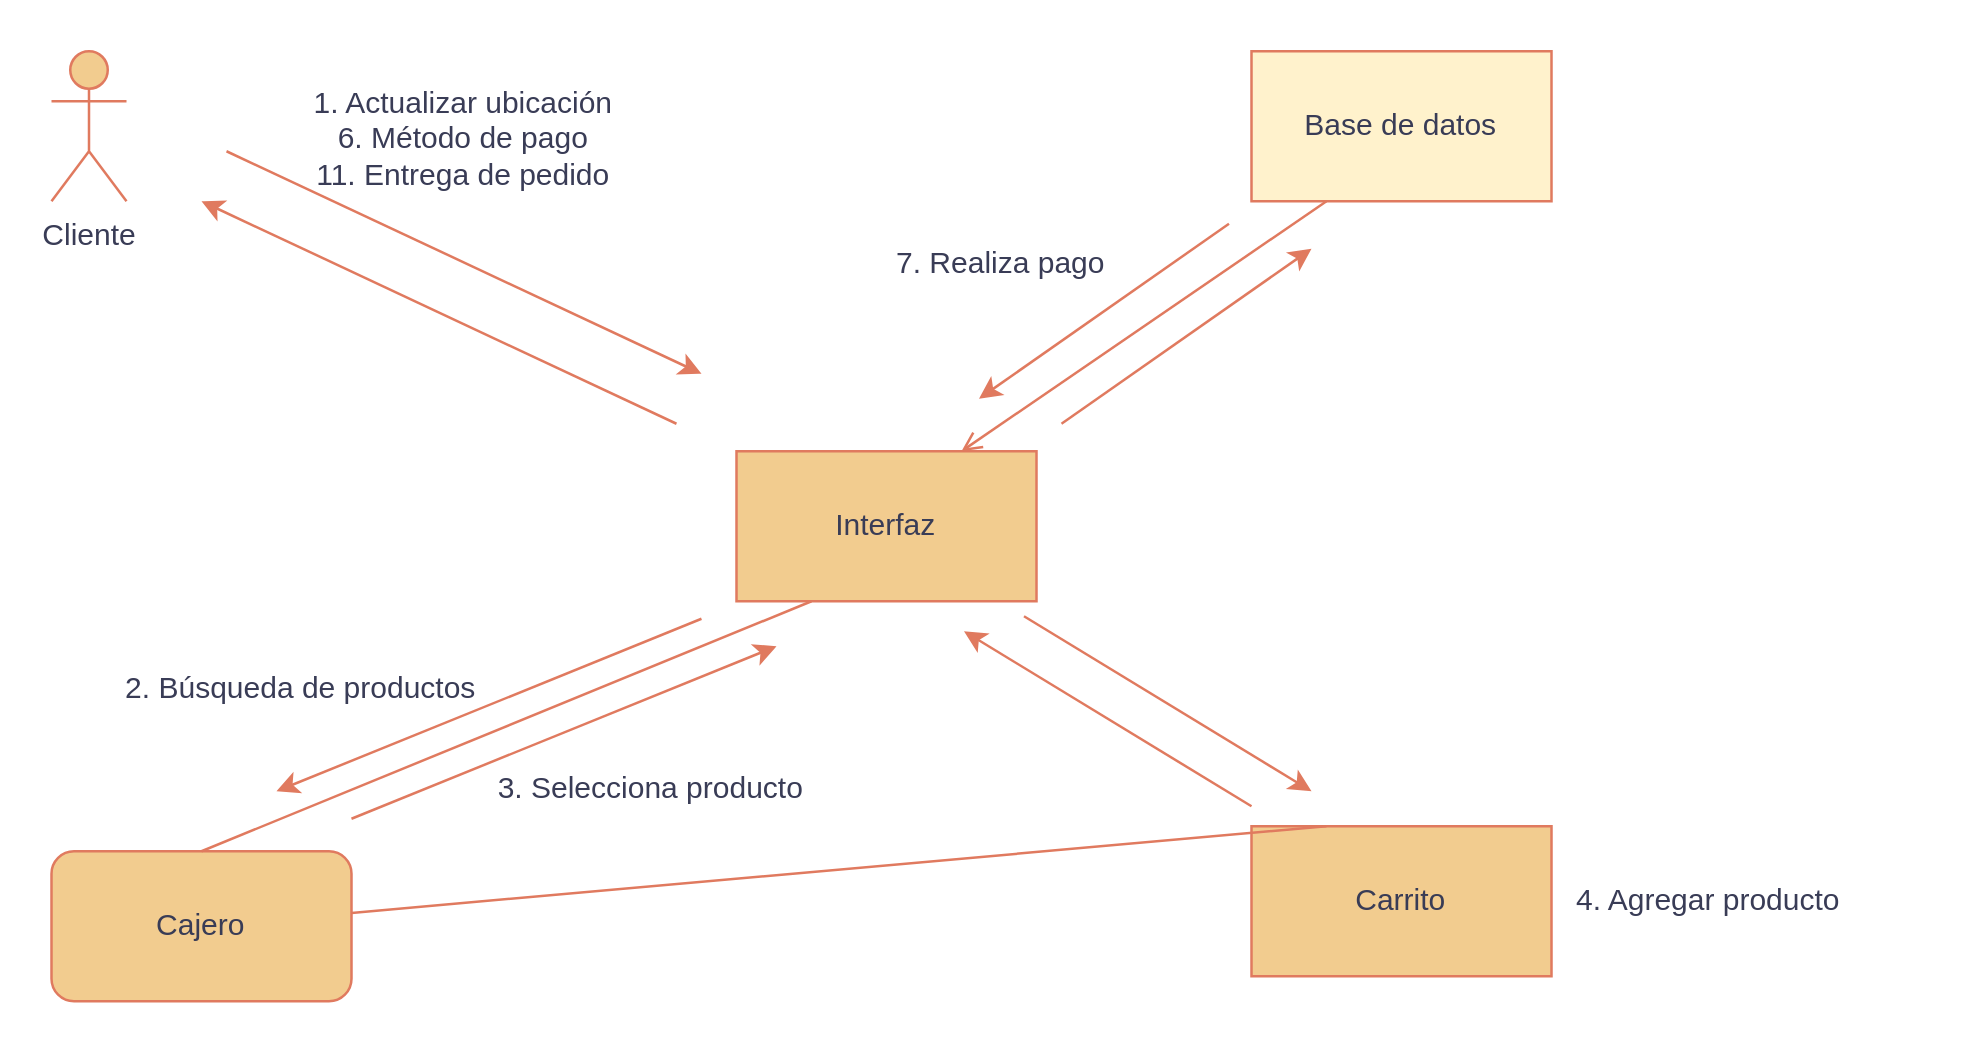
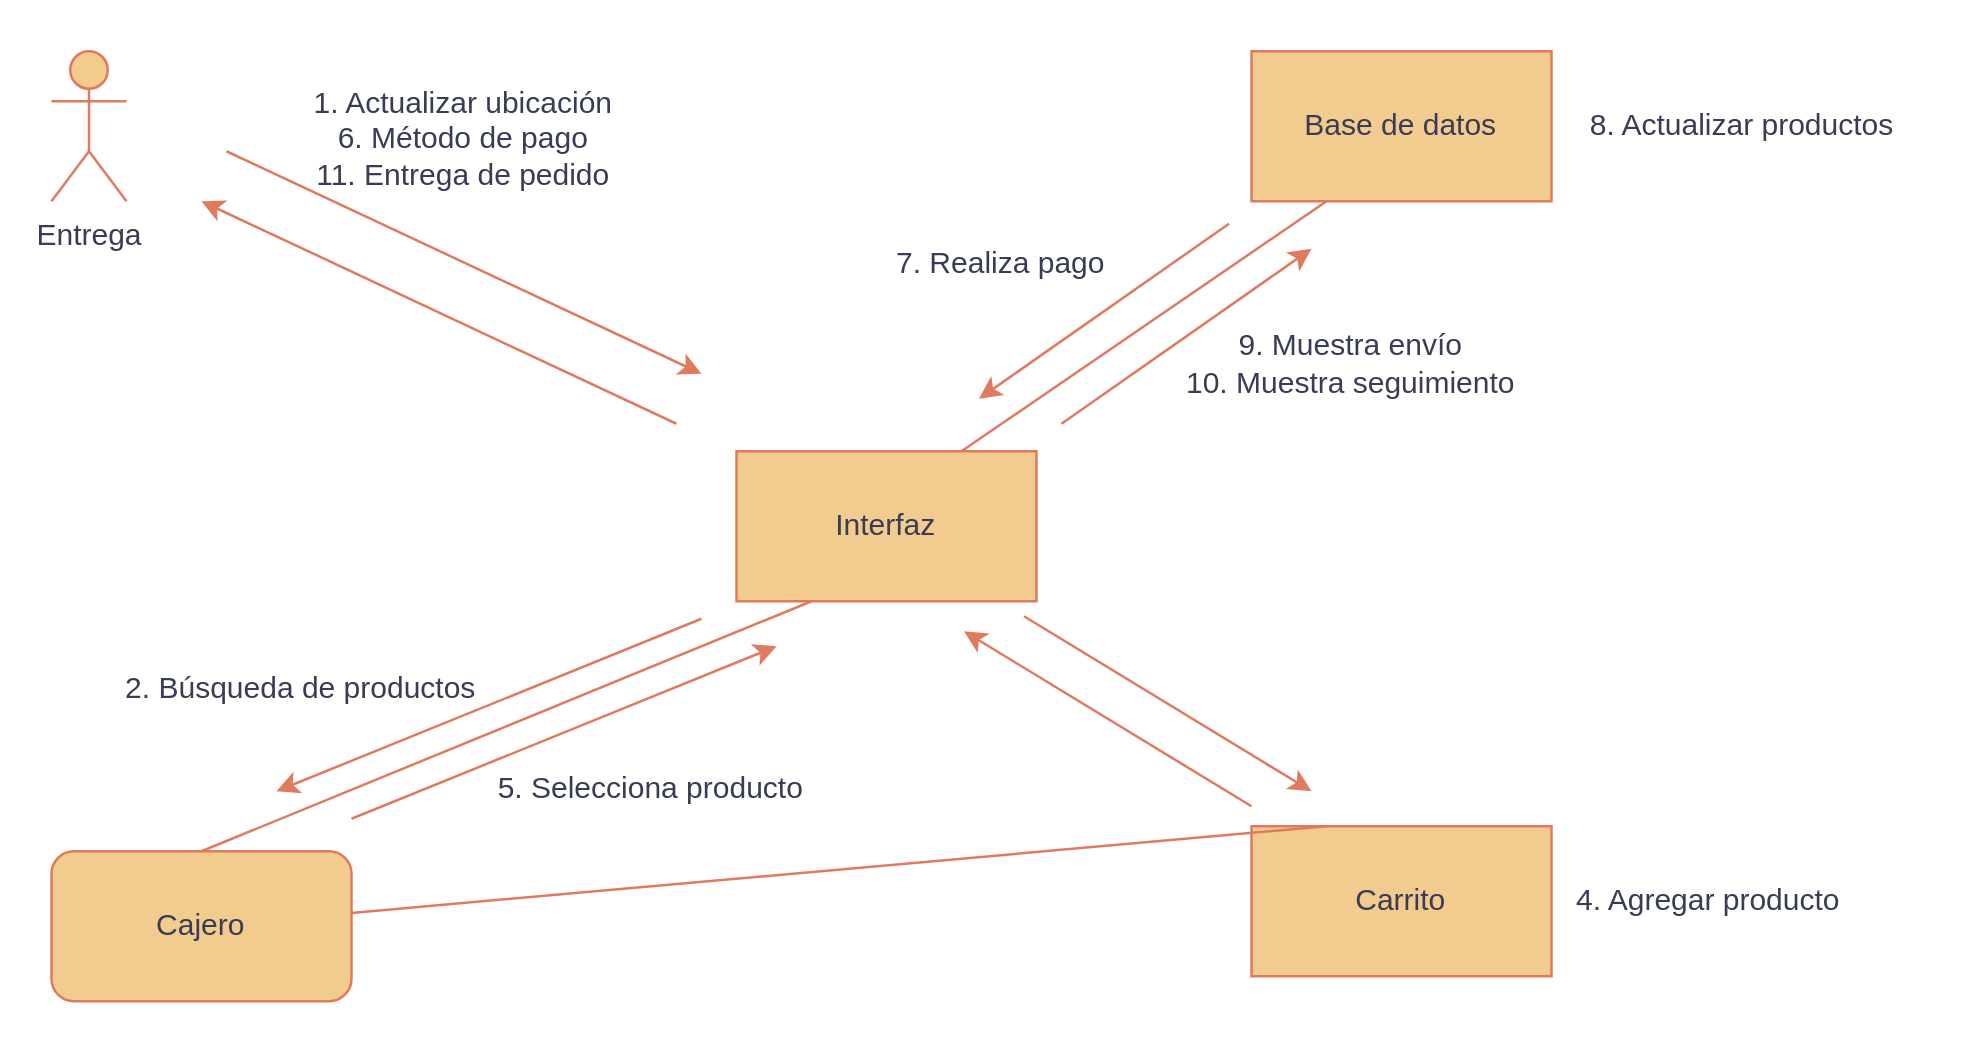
node "Base de datos": fillcolor #fff2cc -> #f2cc8f
node "8. Actualizar productos": added
node "Cliente": label "Cliente" -> "Entrega"
node "9. Muestra envío 10. Muestra seguimiento": added
edge "Base de datos" -> "Interfaz": arrowhead open -> none
node "3. Selecciona producto": label "3. Selecciona producto" -> "5. Selecciona producto"
